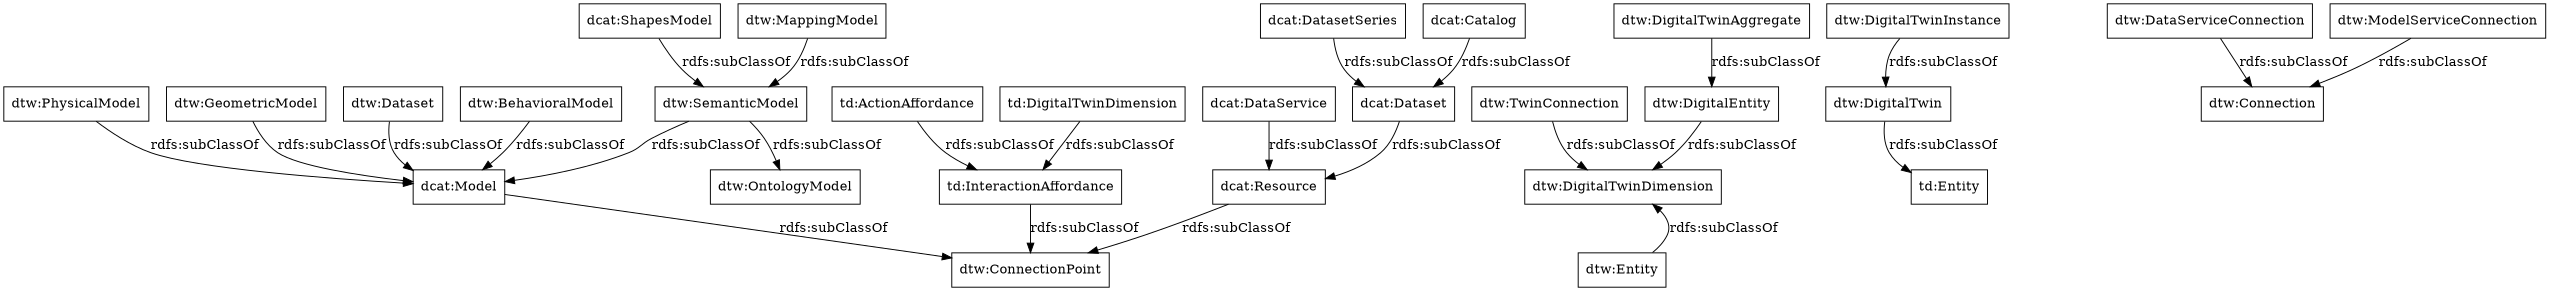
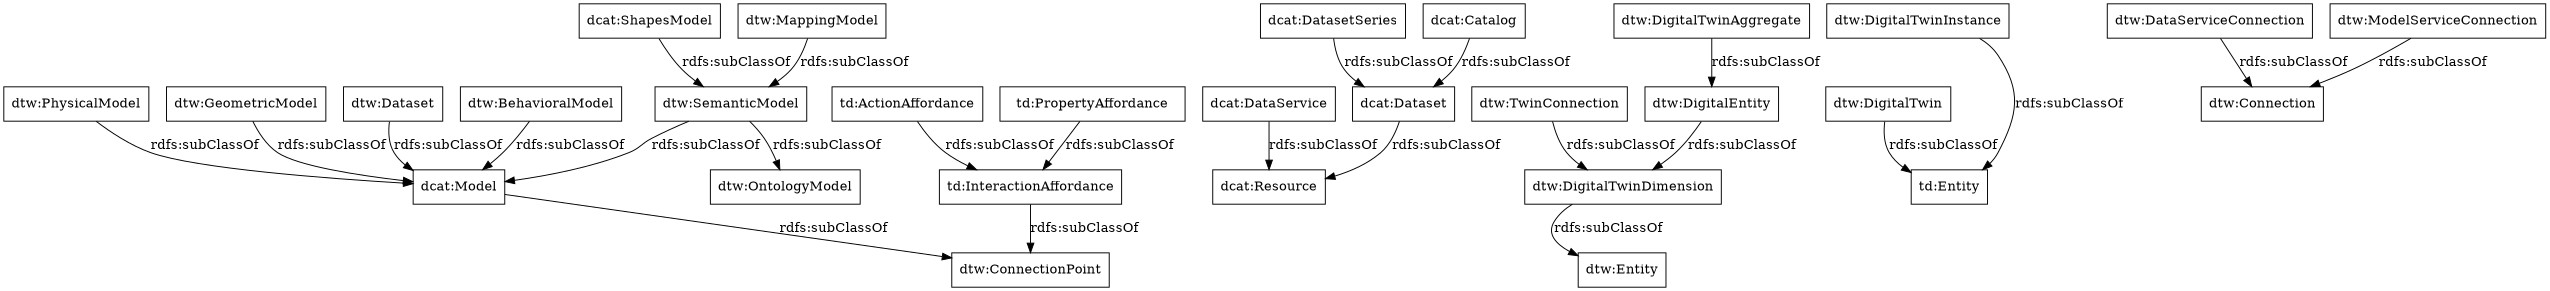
edge "dtw:DigitalTwinInstance" -> "dtw:DigitalTwin": now "dtw:DigitalTwinInstance" -> "td:Entity"
node "td:DigitalTwinDimension": label "td:DigitalTwinDimension" -> "td:PropertyAffordance"
edge "dcat:Resource" -> "dtw:ConnectionPoint": removed, label "rdfs:subClassOf"
edge "dtw:Entity" -> "dtw:DigitalTwinDimension": reversed
